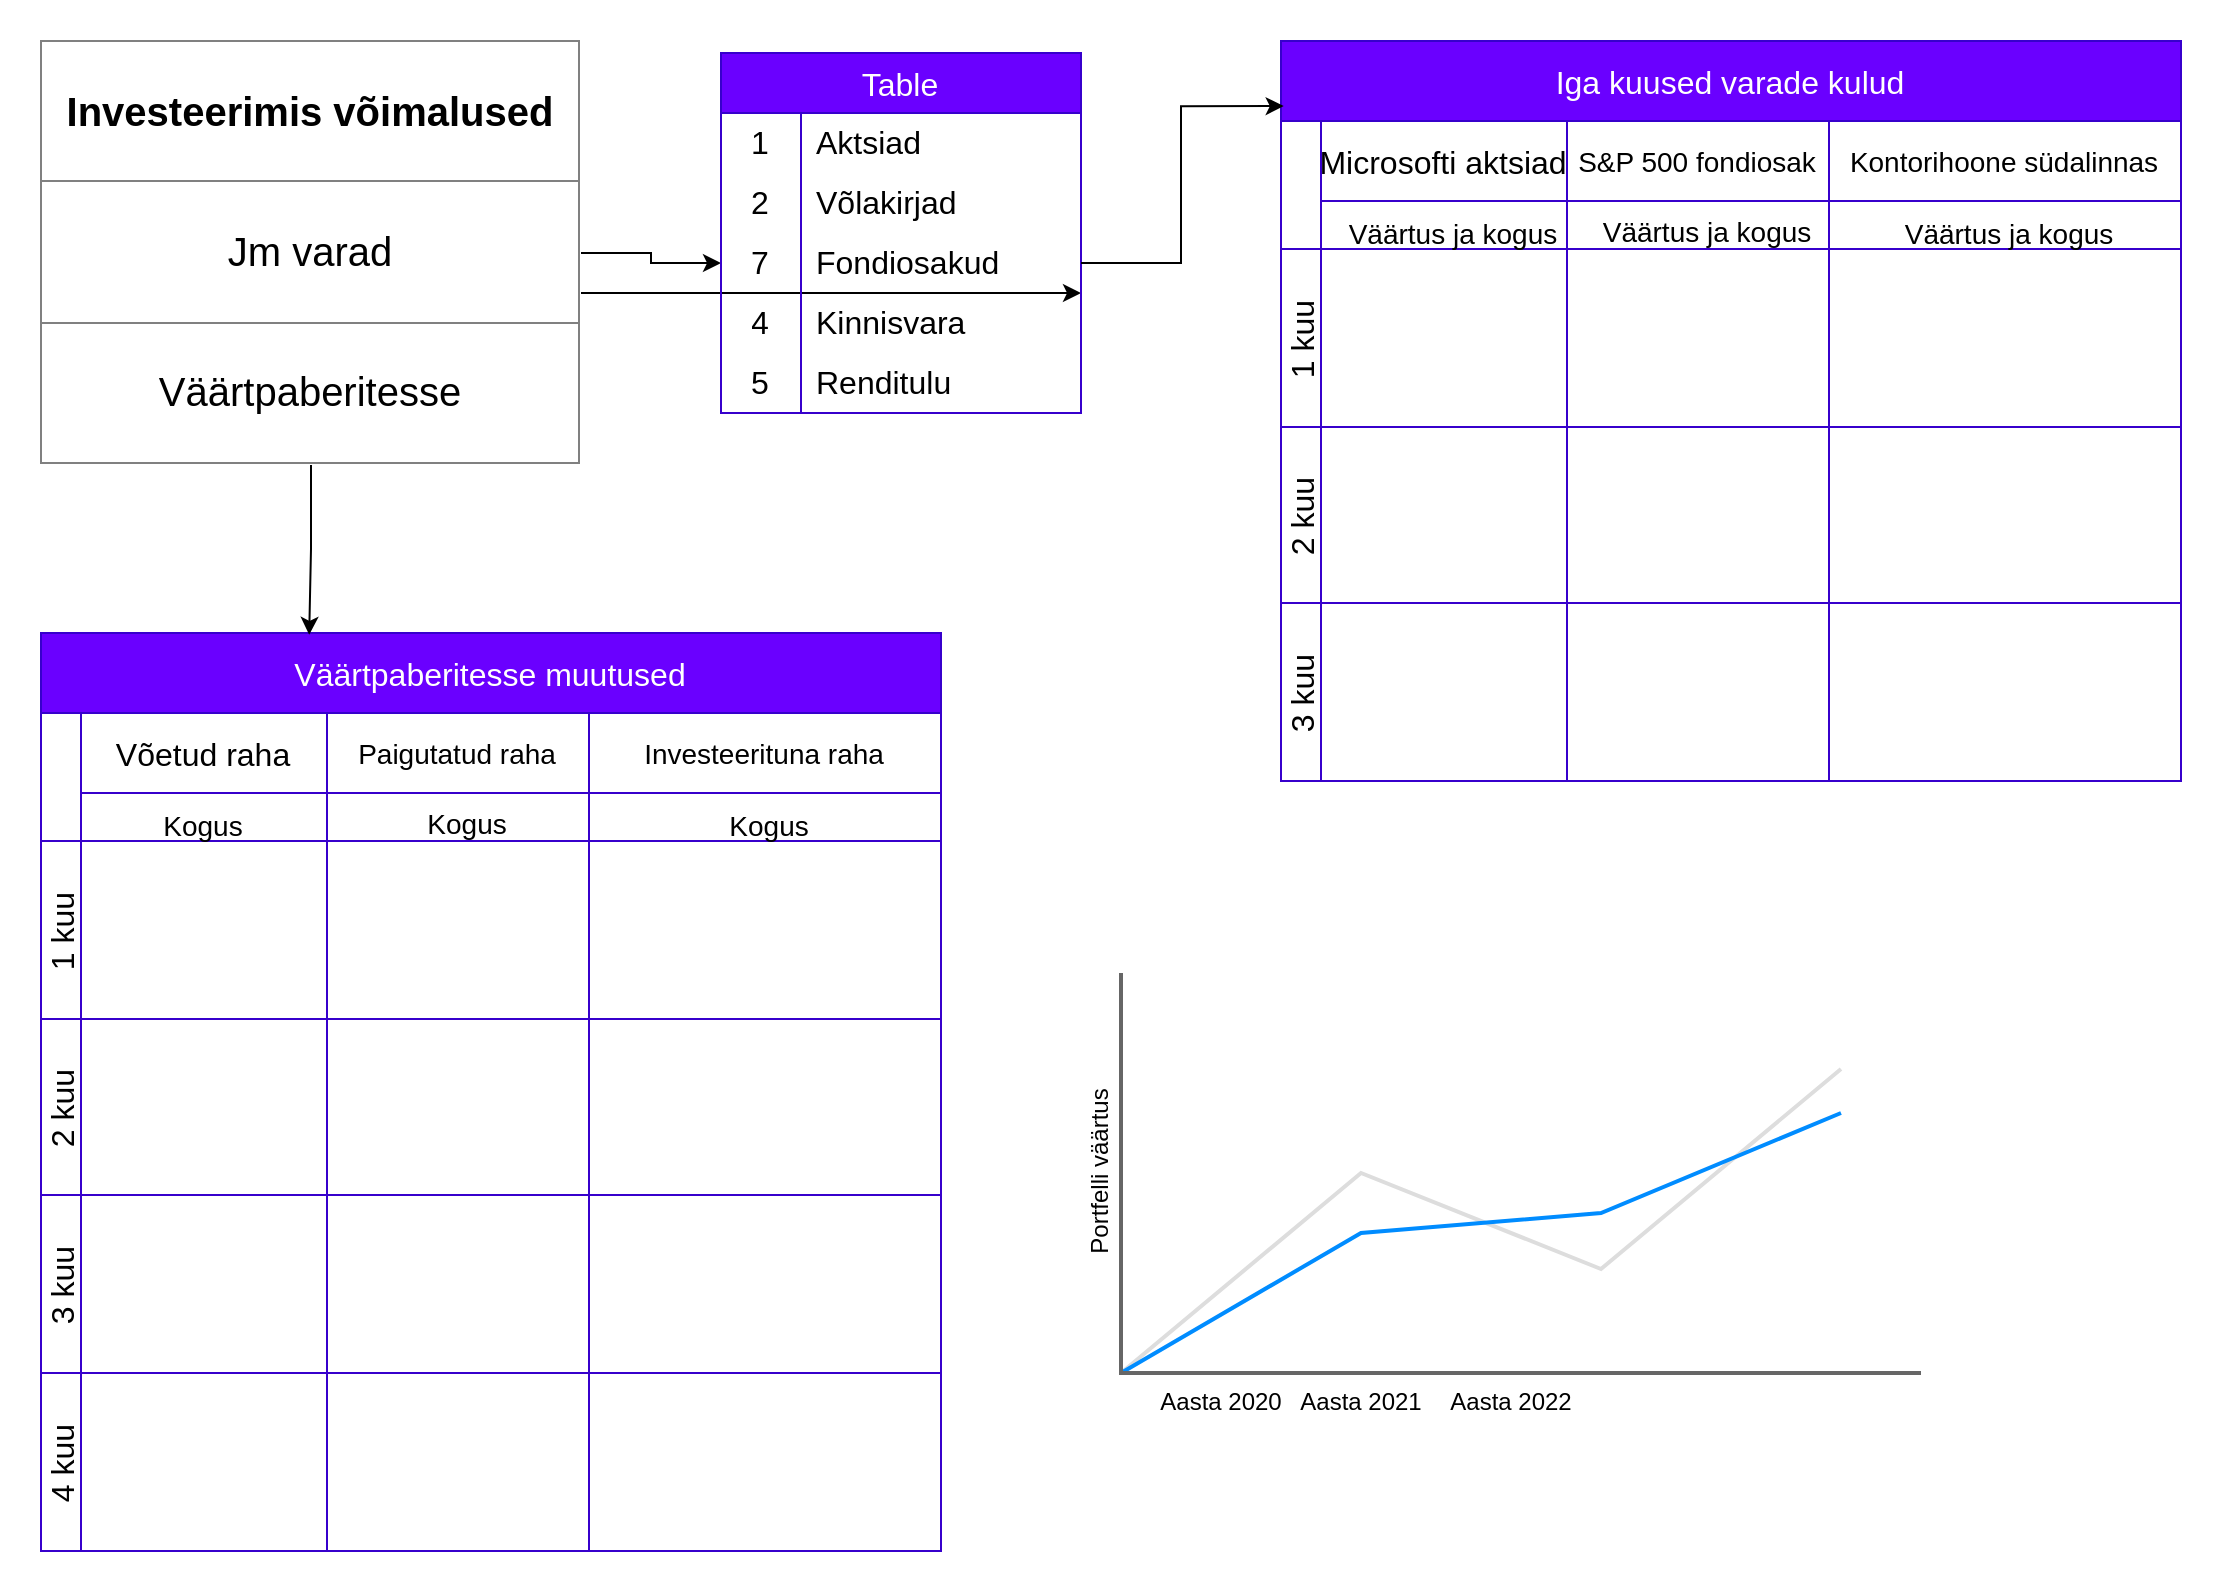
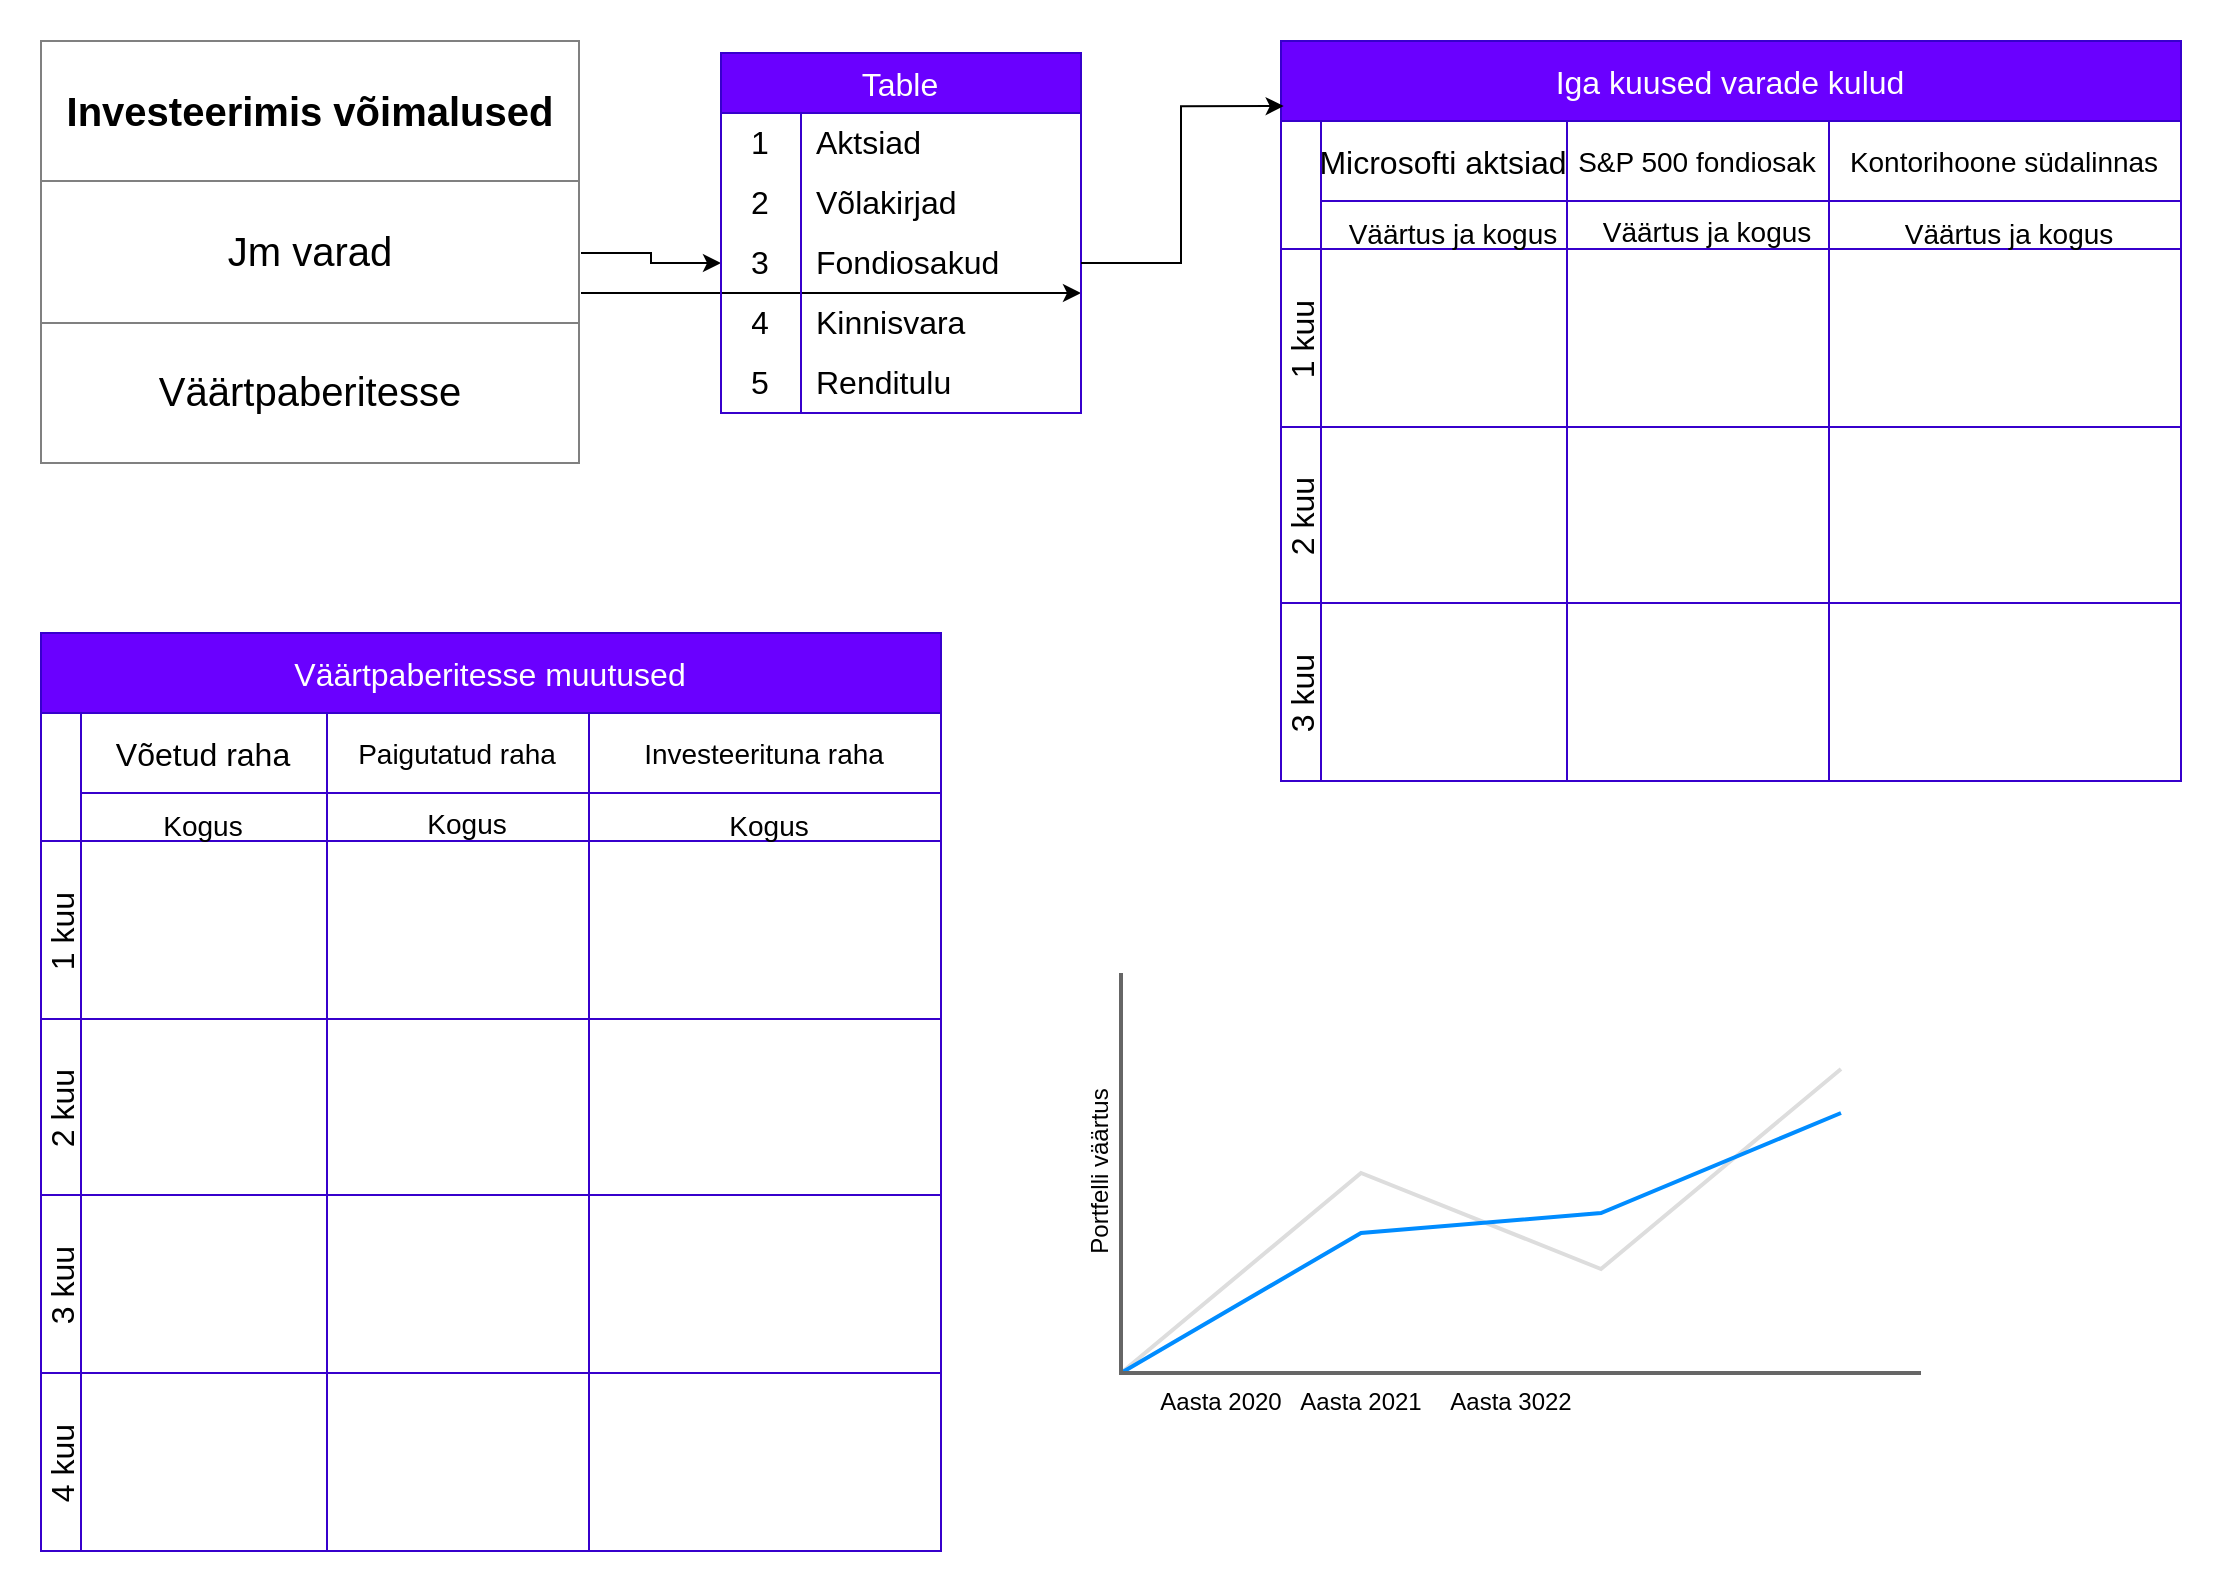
node "7": label "7" -> "3"
edge "Investeerimis võimalused Jm varad Väärtpaberitesse" -> "Väärtpaberitesse muutused": removed
node "Aasta 2022": label "Aasta 2022" -> "Aasta 3022"
